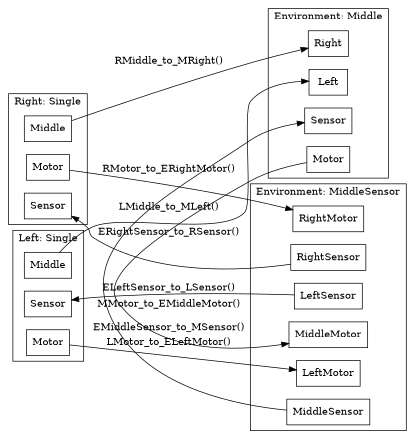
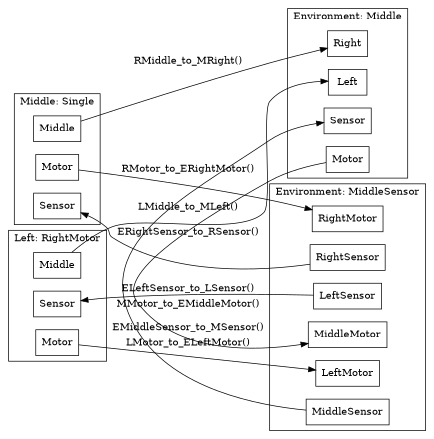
cluster "Right: Single": label "Right: Single" -> "Middle: Single"
cluster "Left: Single": label "Left: Single" -> "Left: RightMotor"
